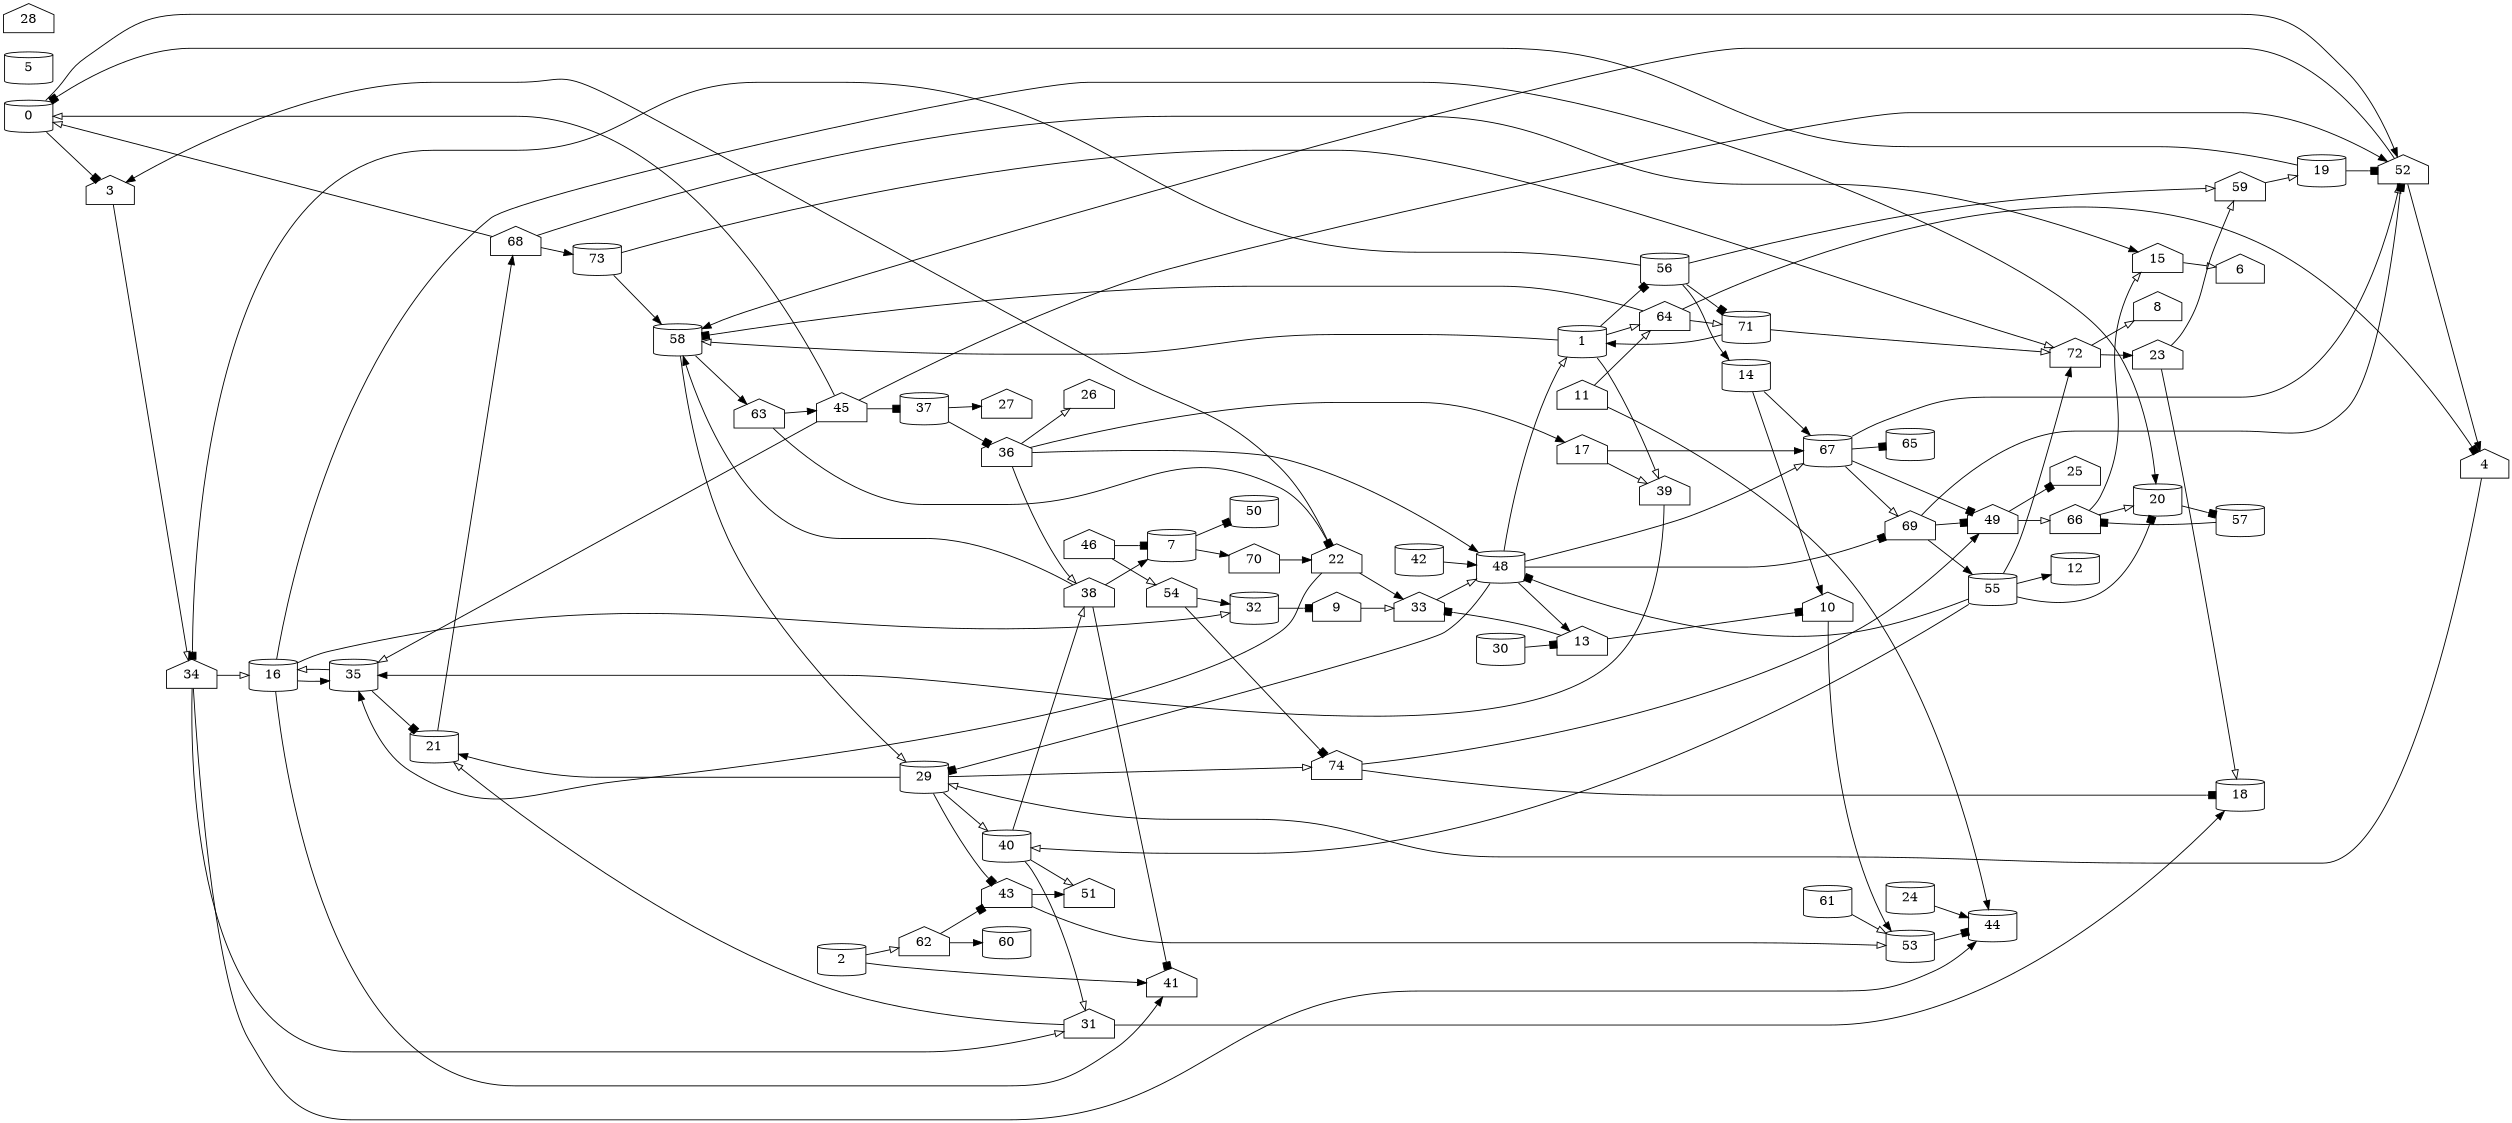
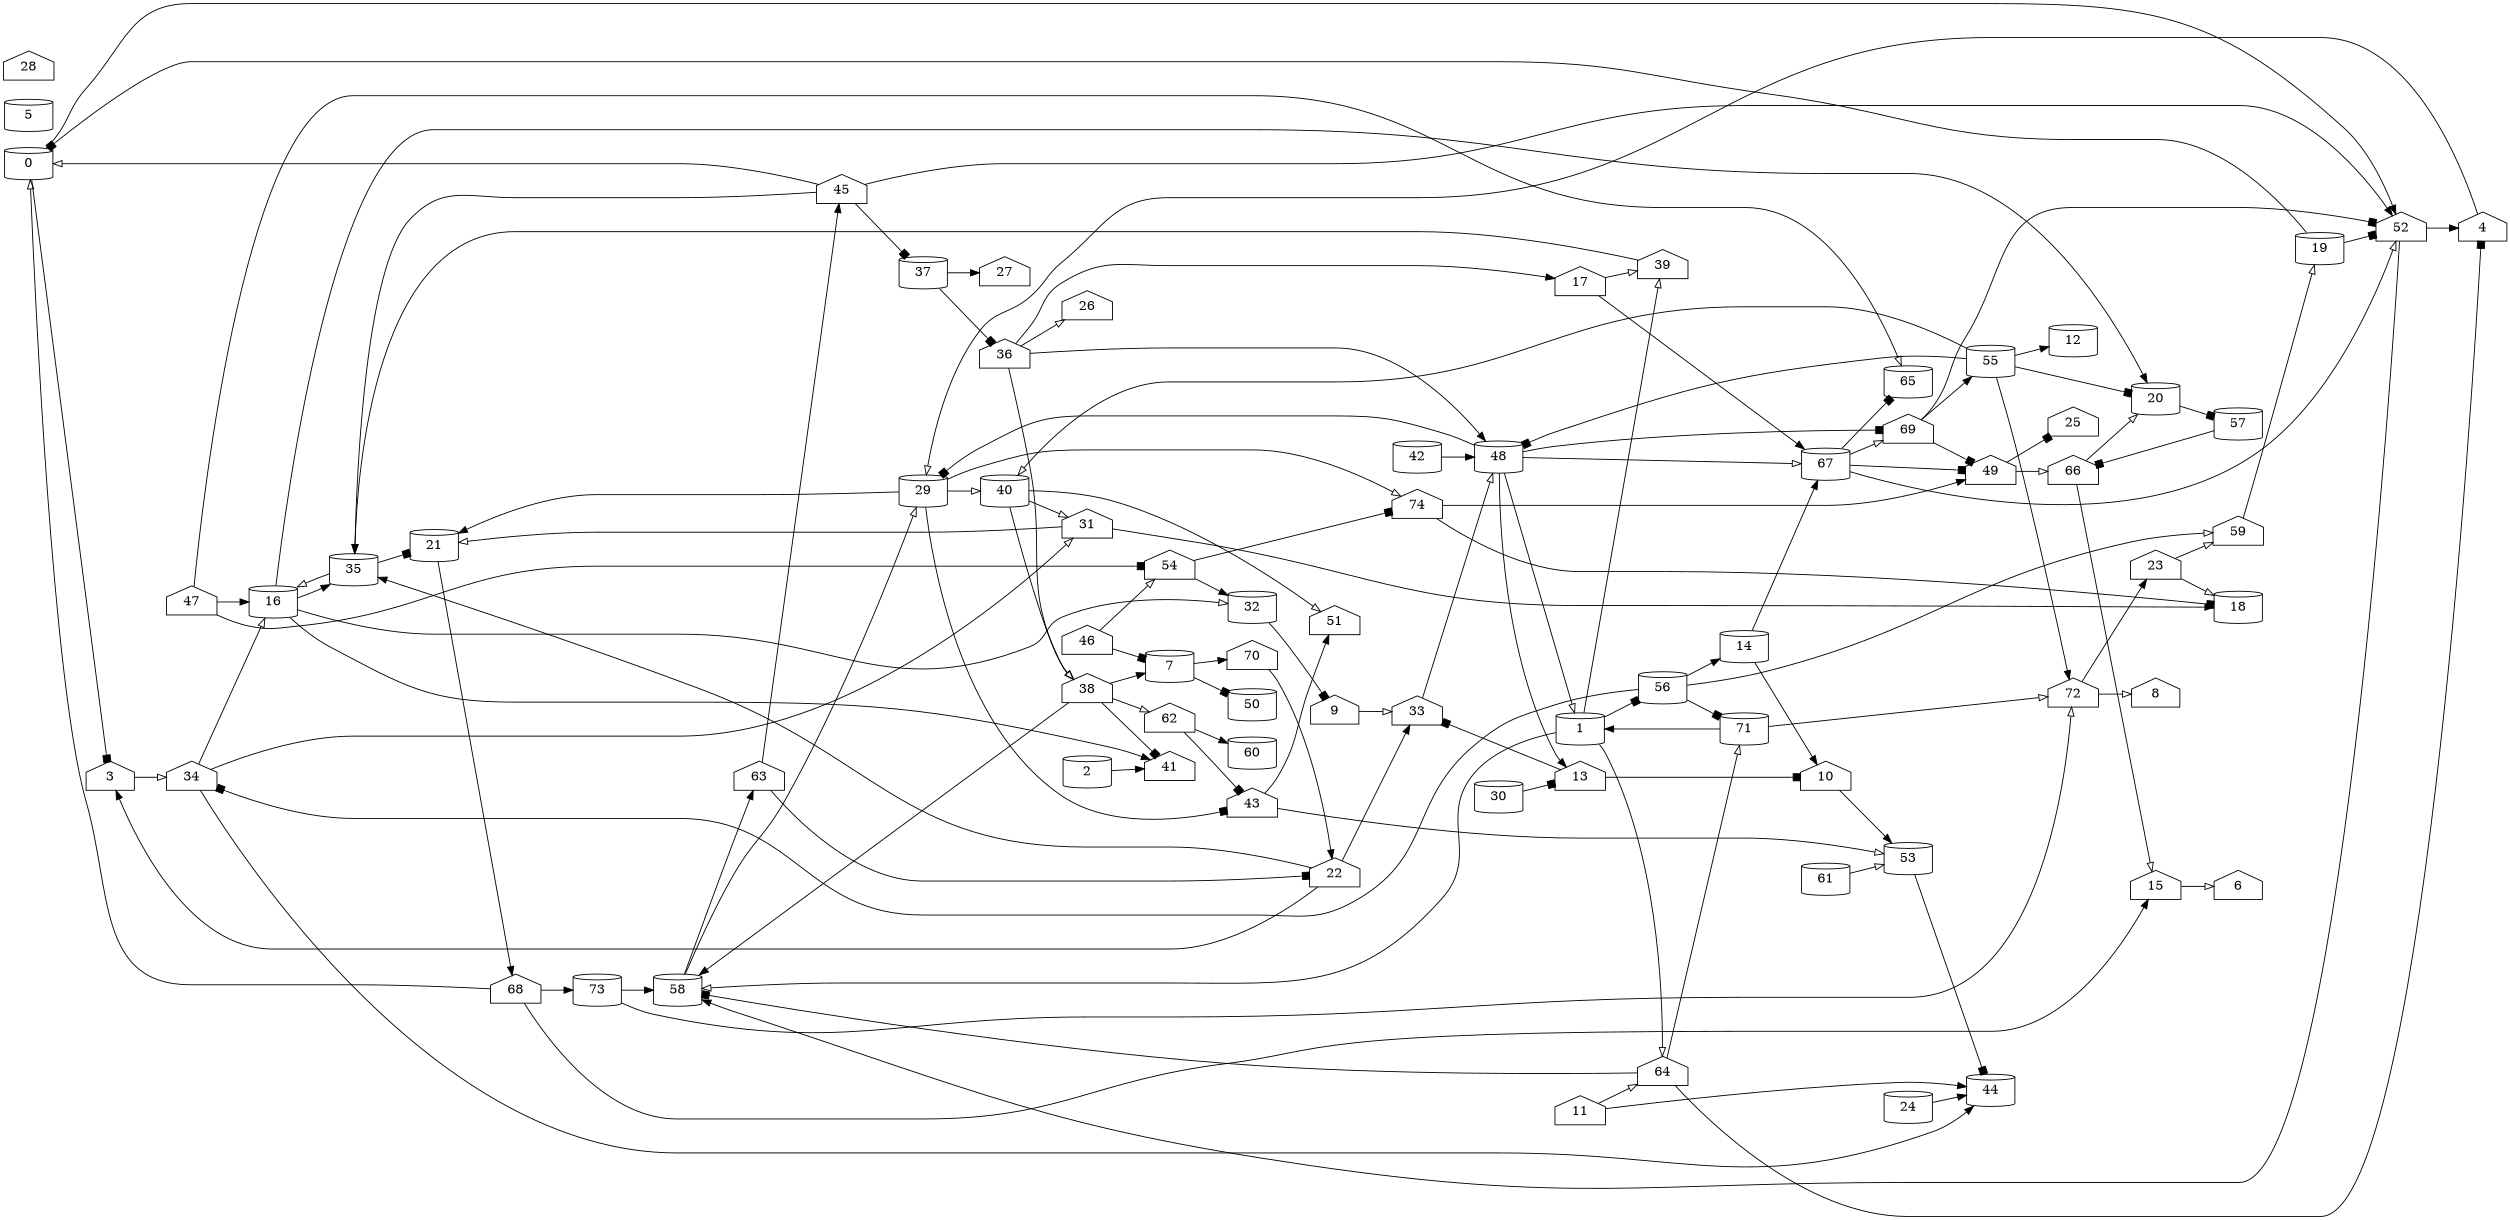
node "47": added
edge "2" -> "62": now "38" -> "62"
